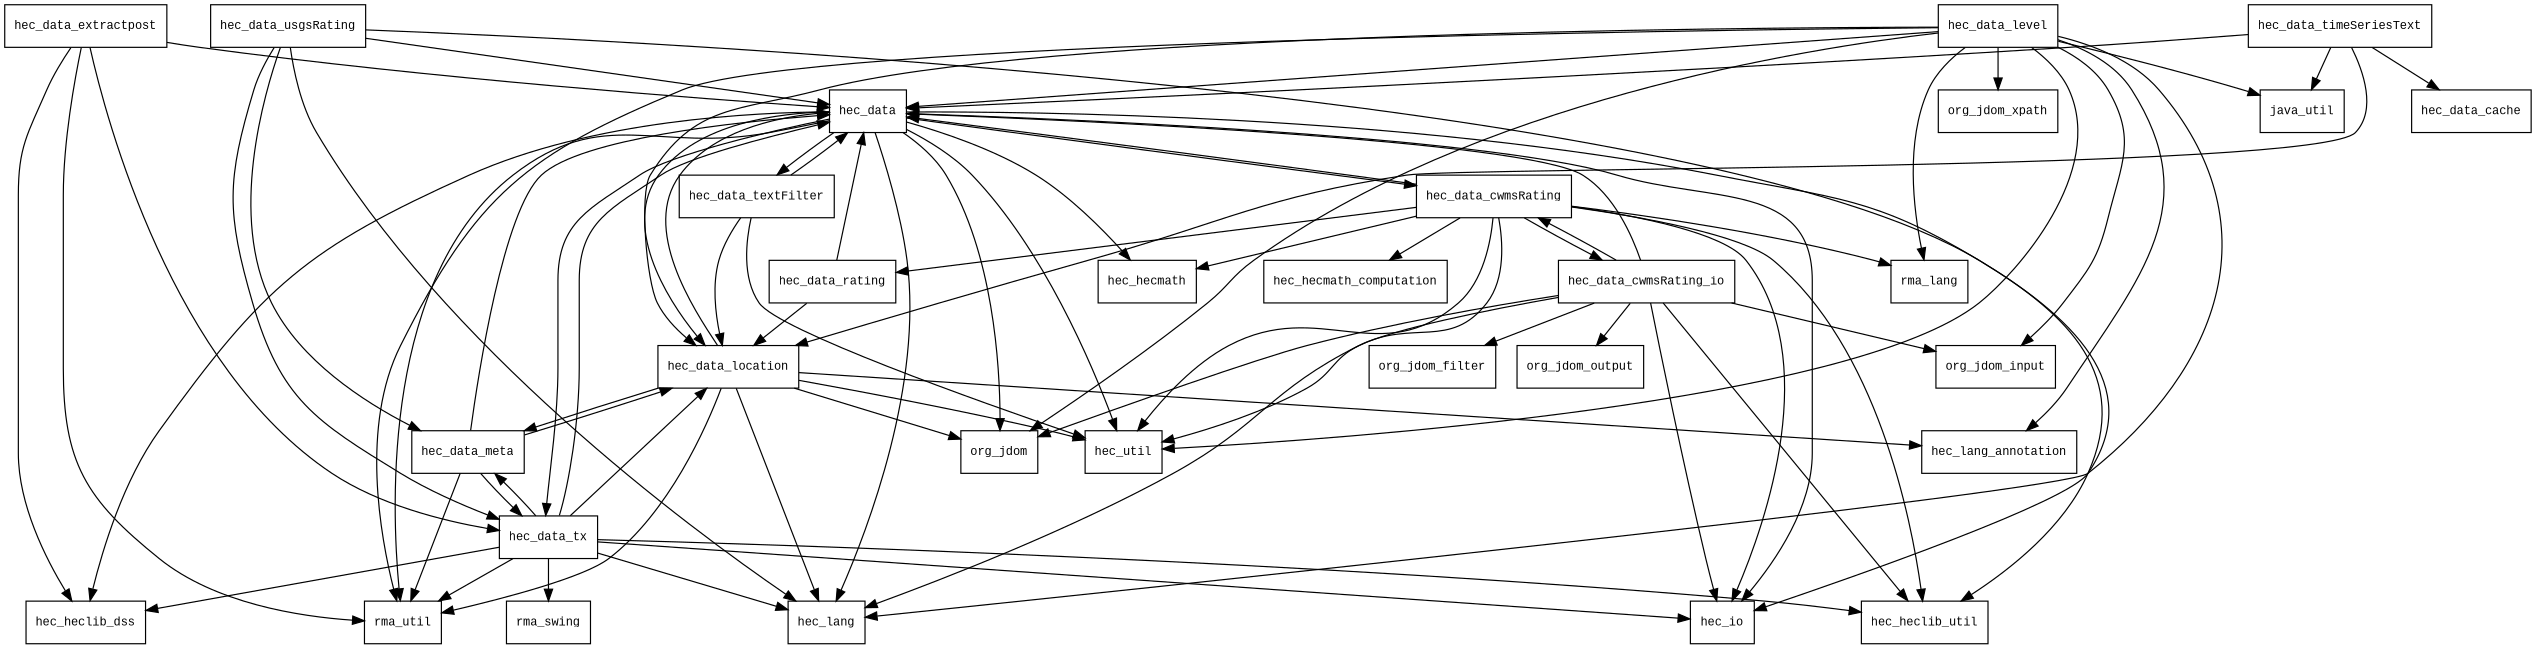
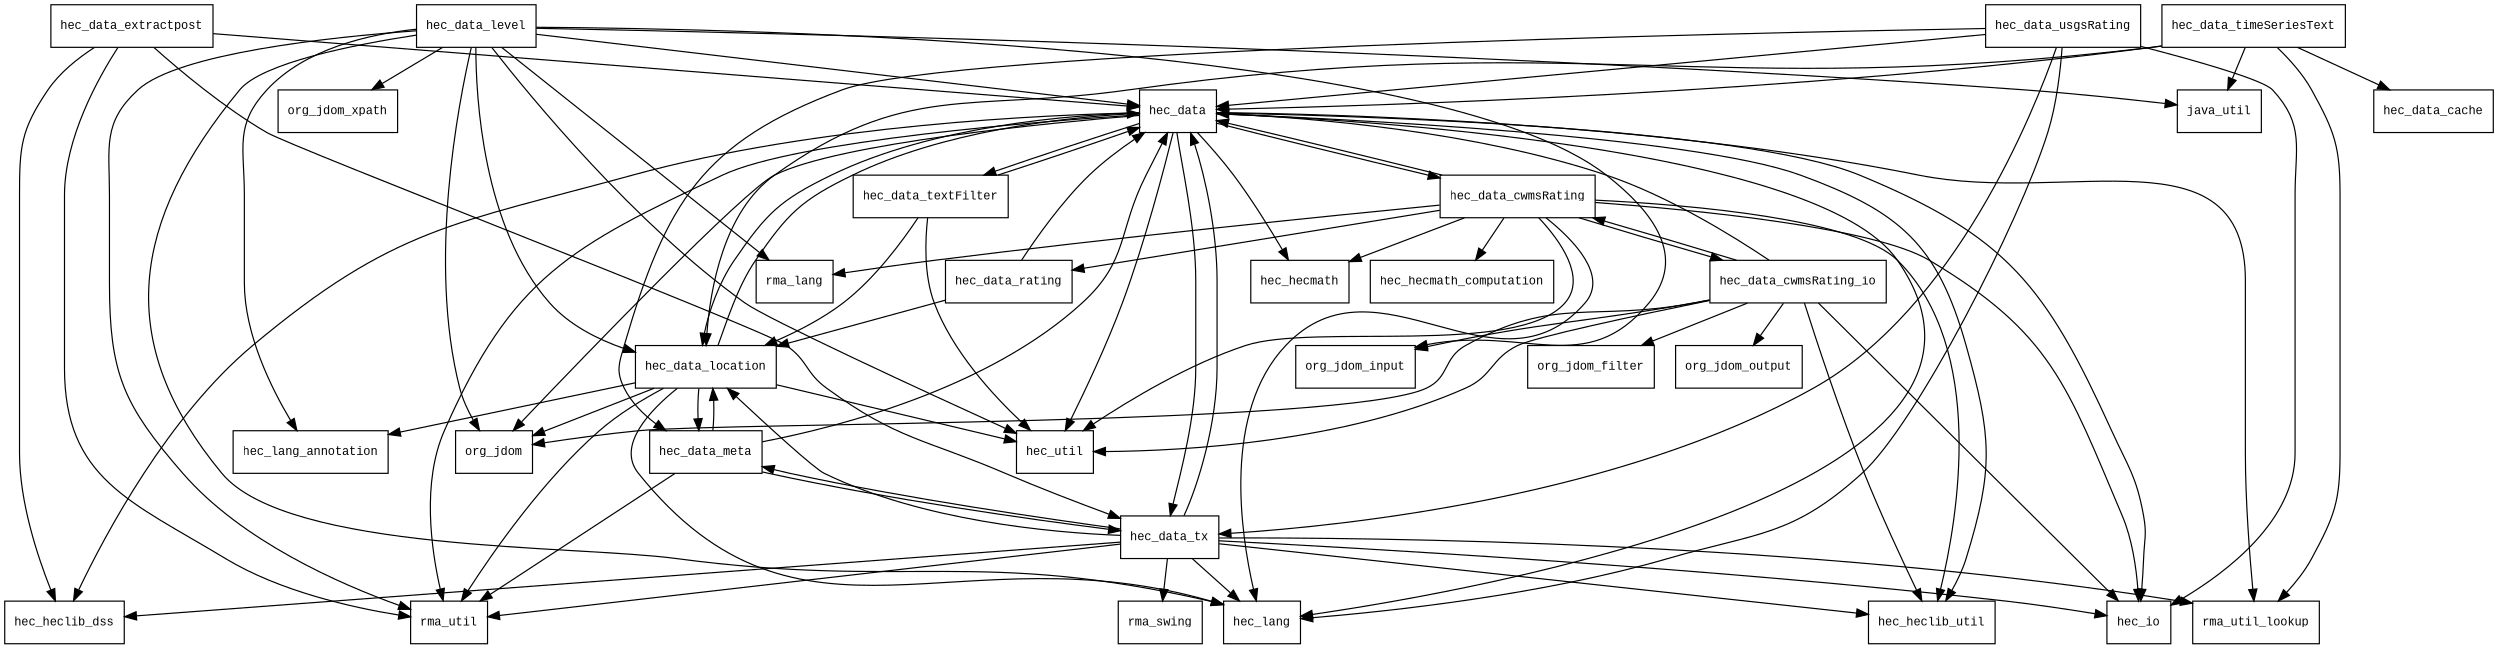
node "rma_util_lookup": added
